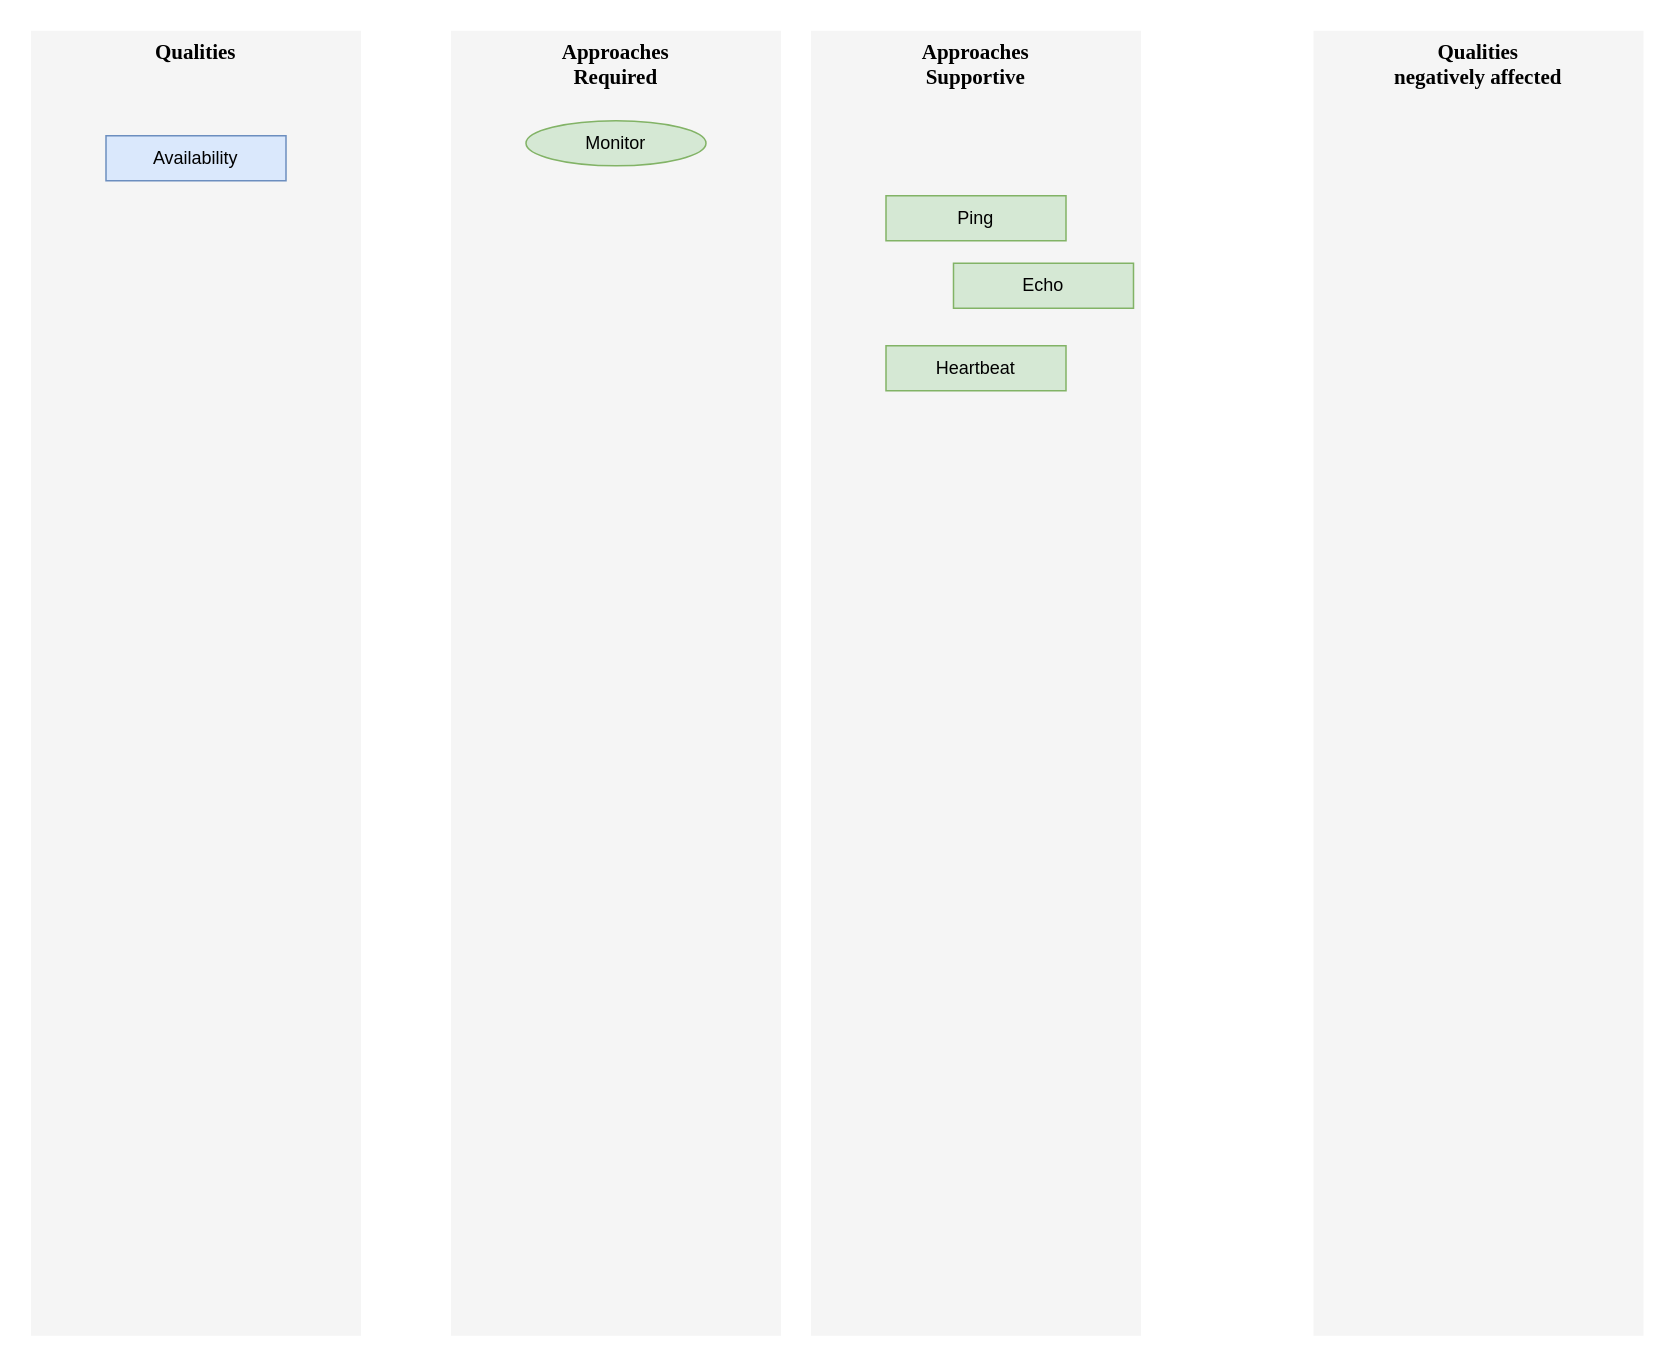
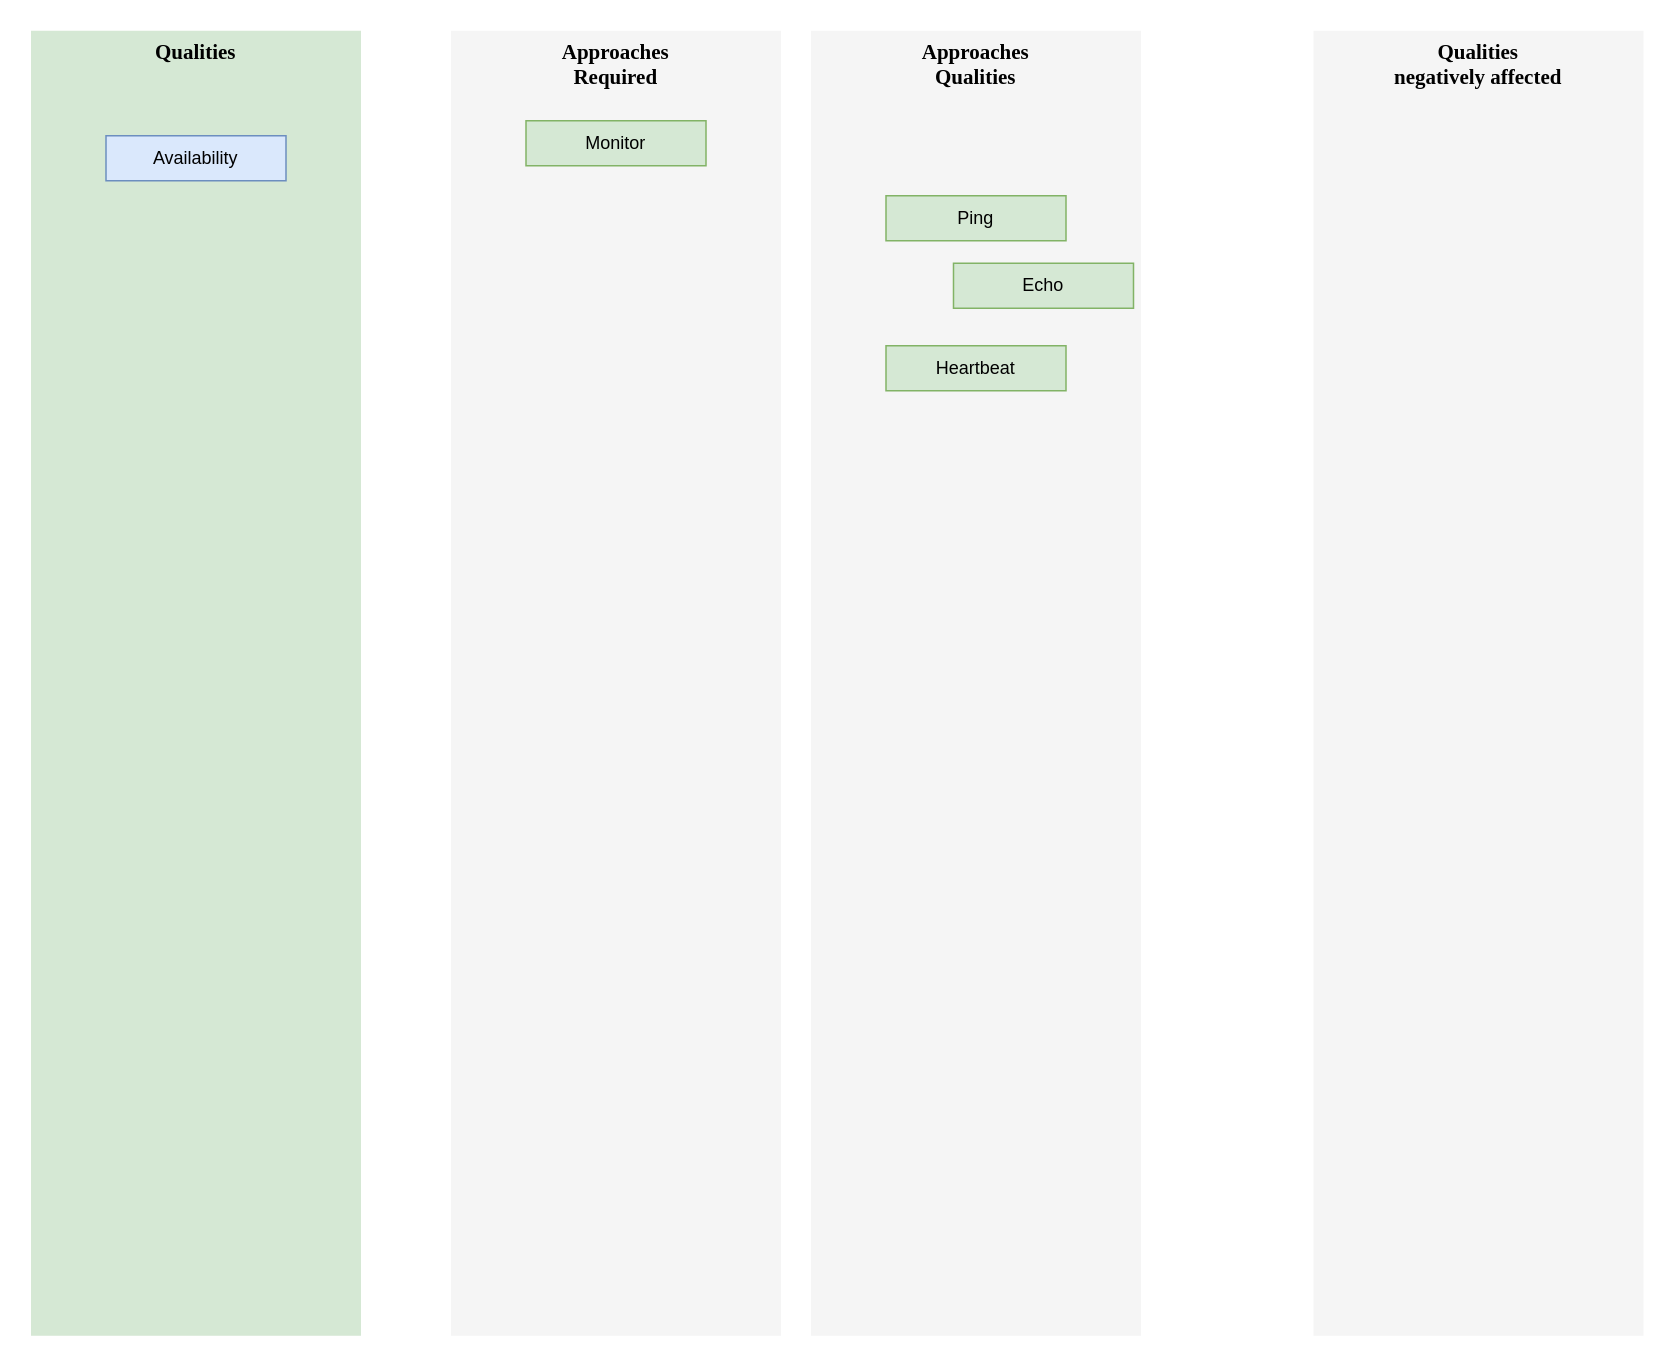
node "Approaches Supportive": label "Approaches Supportive" -> "Approaches Qualities"
node "Monitor": shape ellipse -> rectangle
node "Qualities": fillcolor #f5f5f5 -> #d5e8d4
